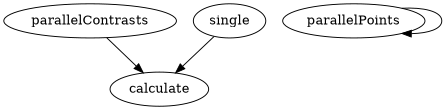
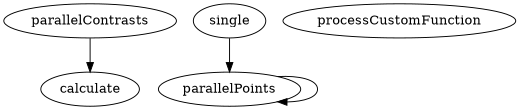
node "processCustomFunction": added
edge "single" -> "calculate": now "single" -> "parallelPoints"
